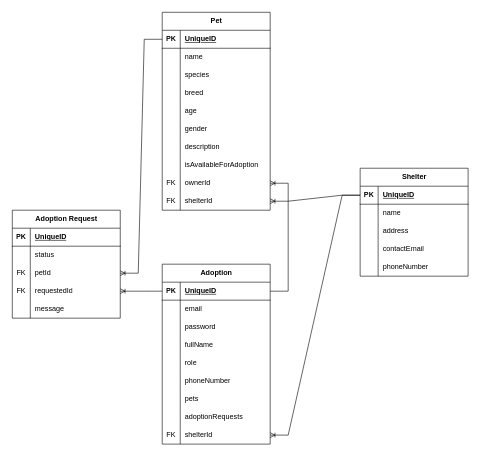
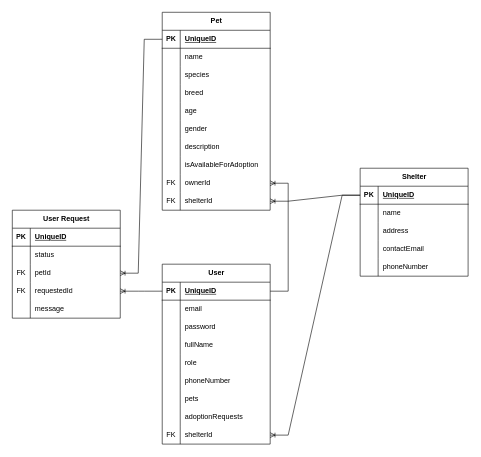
node "Adoption Request": label "Adoption Request" -> "User Request"
node "Adoption": label "Adoption" -> "User"
